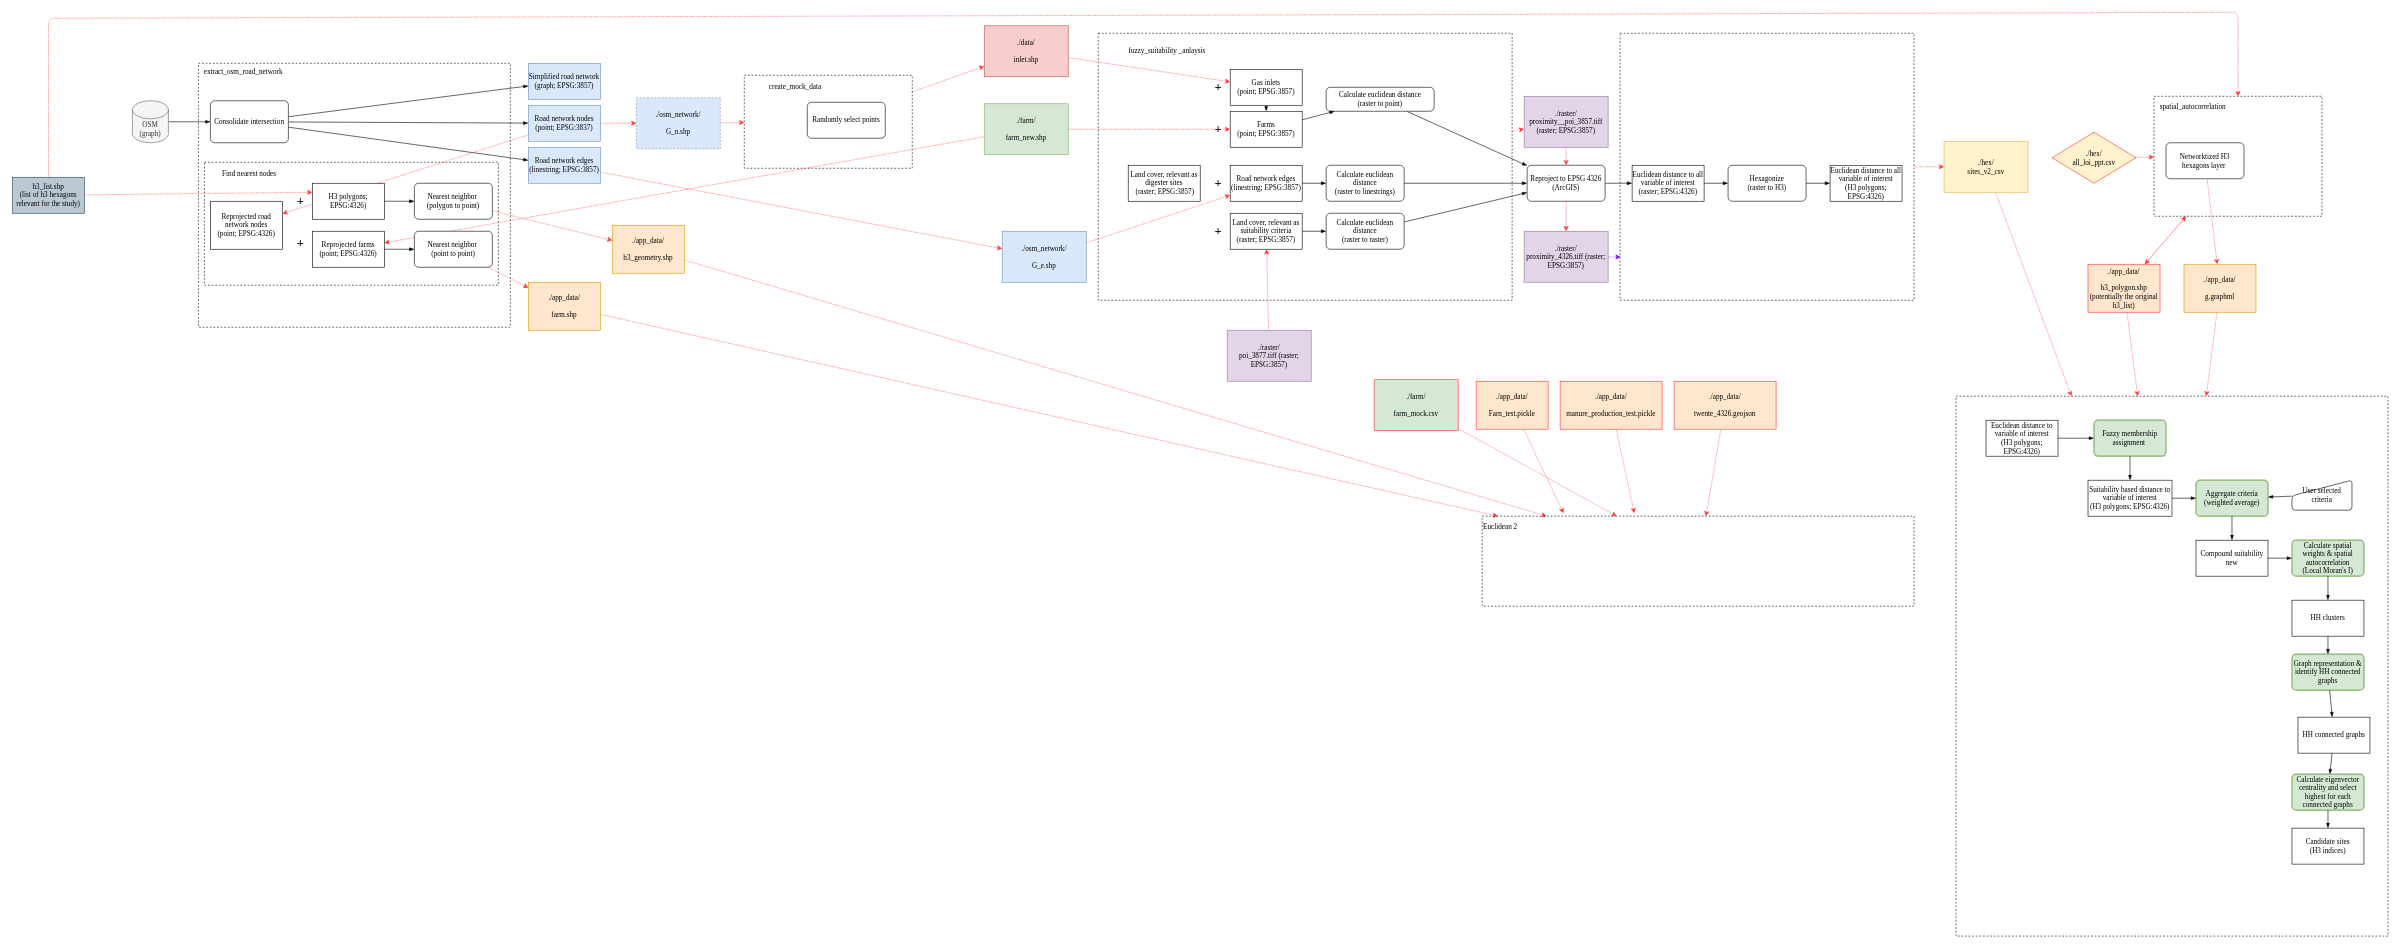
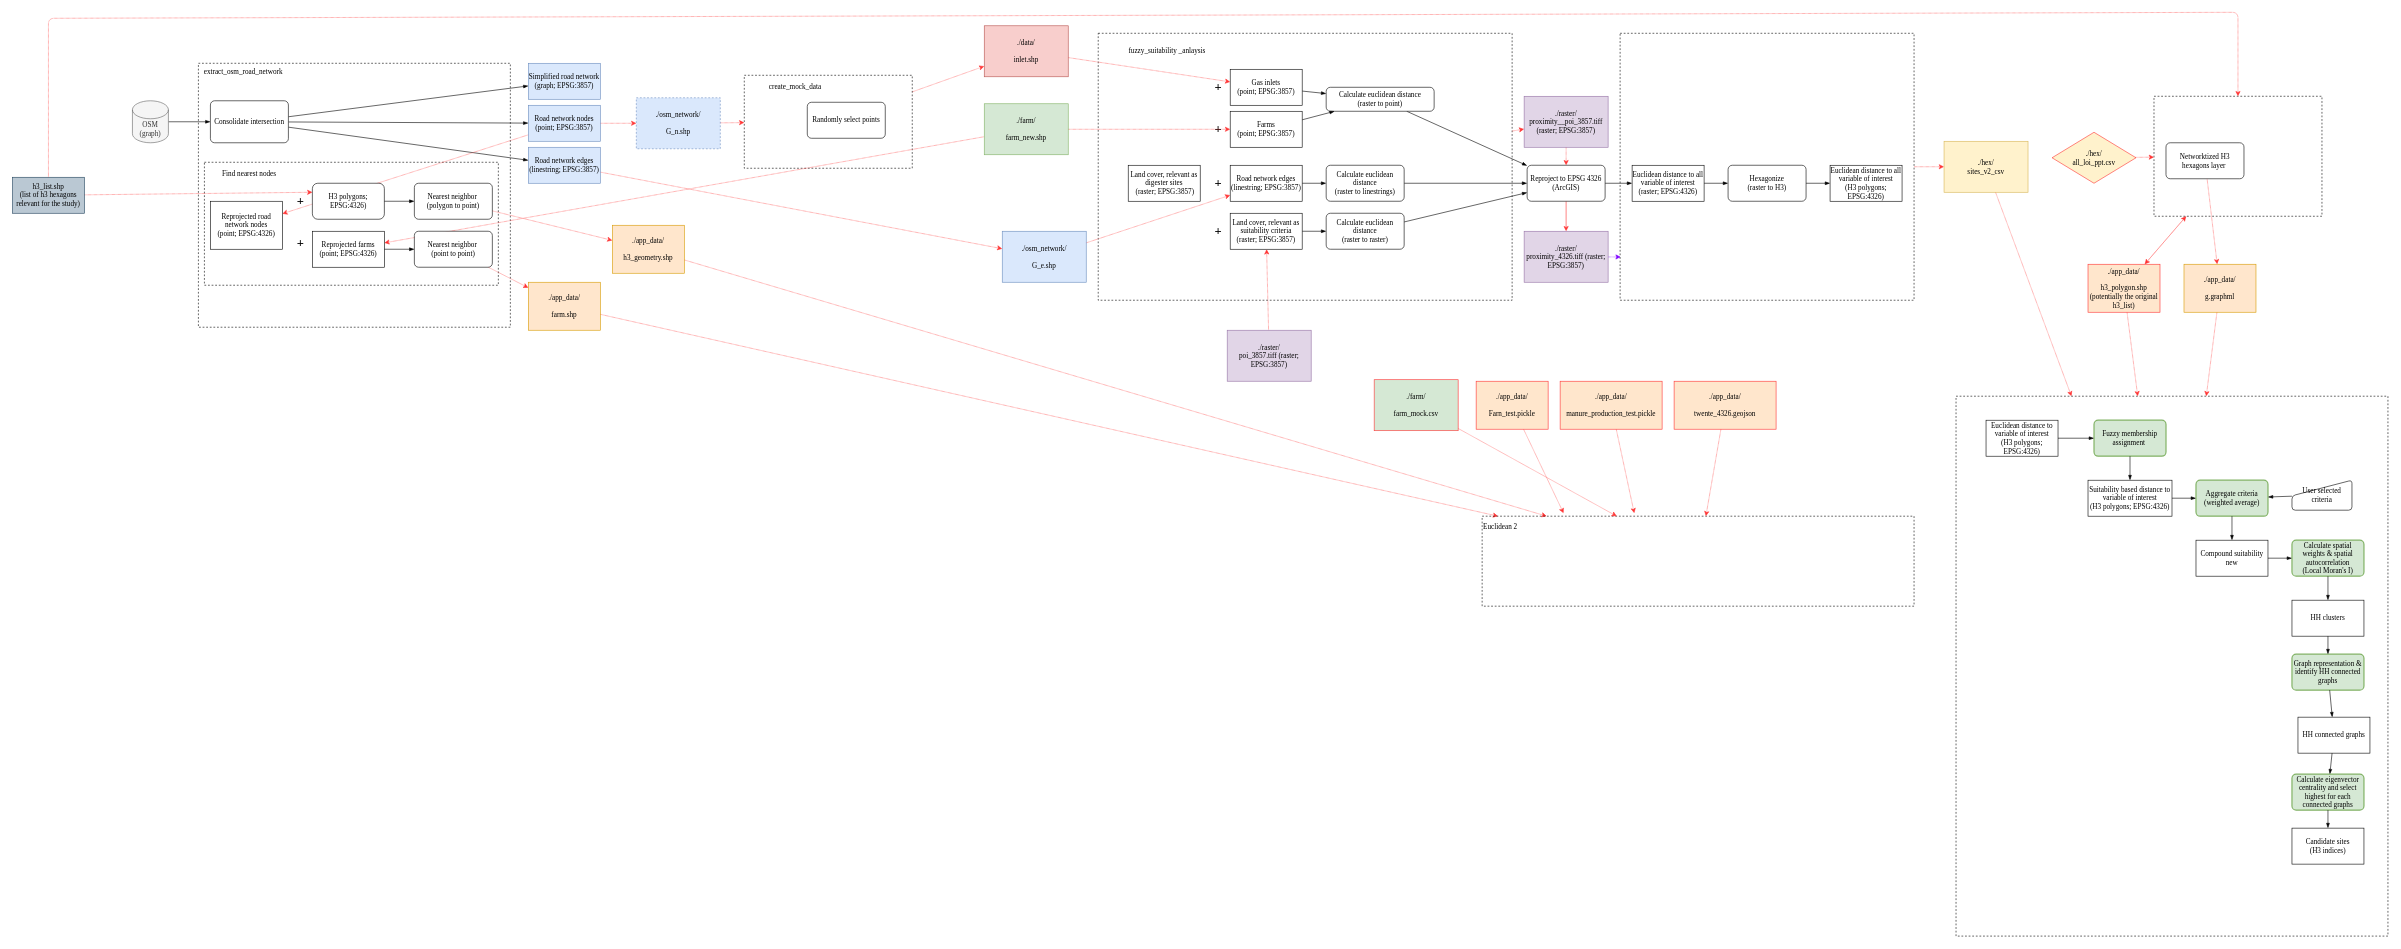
edge "Gas inlets (point; EPSG:3857)" -> "Farms (point; EPSG:3857)": now "Gas inlets (point; EPSG:3857)" -> "Calculate euclidean distance (raster to point)"
node "spatial_autocorrelation": removed
node "Road network nodes (point; EPSG:3837)": label "Road network nodes (point; EPSG:3837)" -> "Road network nodes (point; EPSG:3857)"
node "H3 polygons; EPSG:4326)": shape rectangle -> rounded rectangle
edge "Reproject to EPSG 4326 (ArcGIS)" -> "./raster/ proximity_4326.tiff (raster; EPSG:3857)": style dashed -> solid
node "./raster/ poi_3877.tiff (raster; EPSG:3857)": label "./raster/ poi_3877.tiff (raster; EPSG:3857)" -> "./raster/ poi_3857.tiff (raster; EPSG:3857)"
